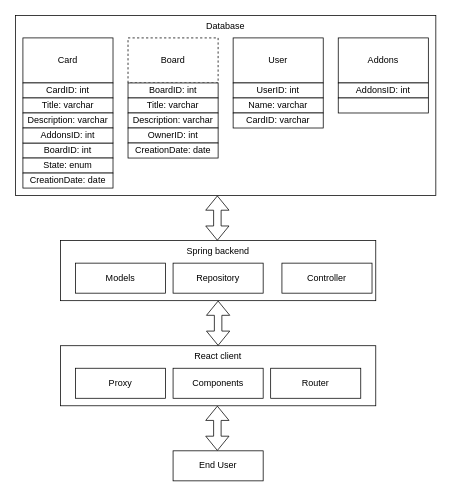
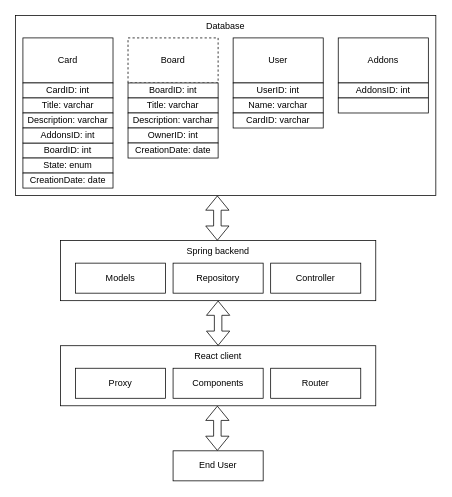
node "Controller": moved (327, 278) -> (315, 278)
